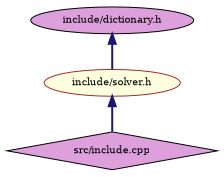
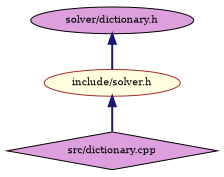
node "include/dictionary.h": label "include/dictionary.h" -> "solver/dictionary.h"
node "src/include.cpp": label "src/include.cpp" -> "src/dictionary.cpp"
